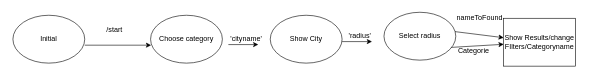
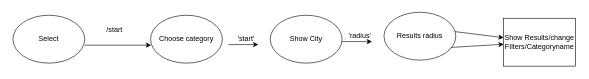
node "nameToFound": removed
node "Select radius": label "Select radius" -> "Results radius"
node "Initial": label "Initial" -> "Select"
node "'cityname'": label "'cityname'" -> "'start'"
node "Categorie": removed
